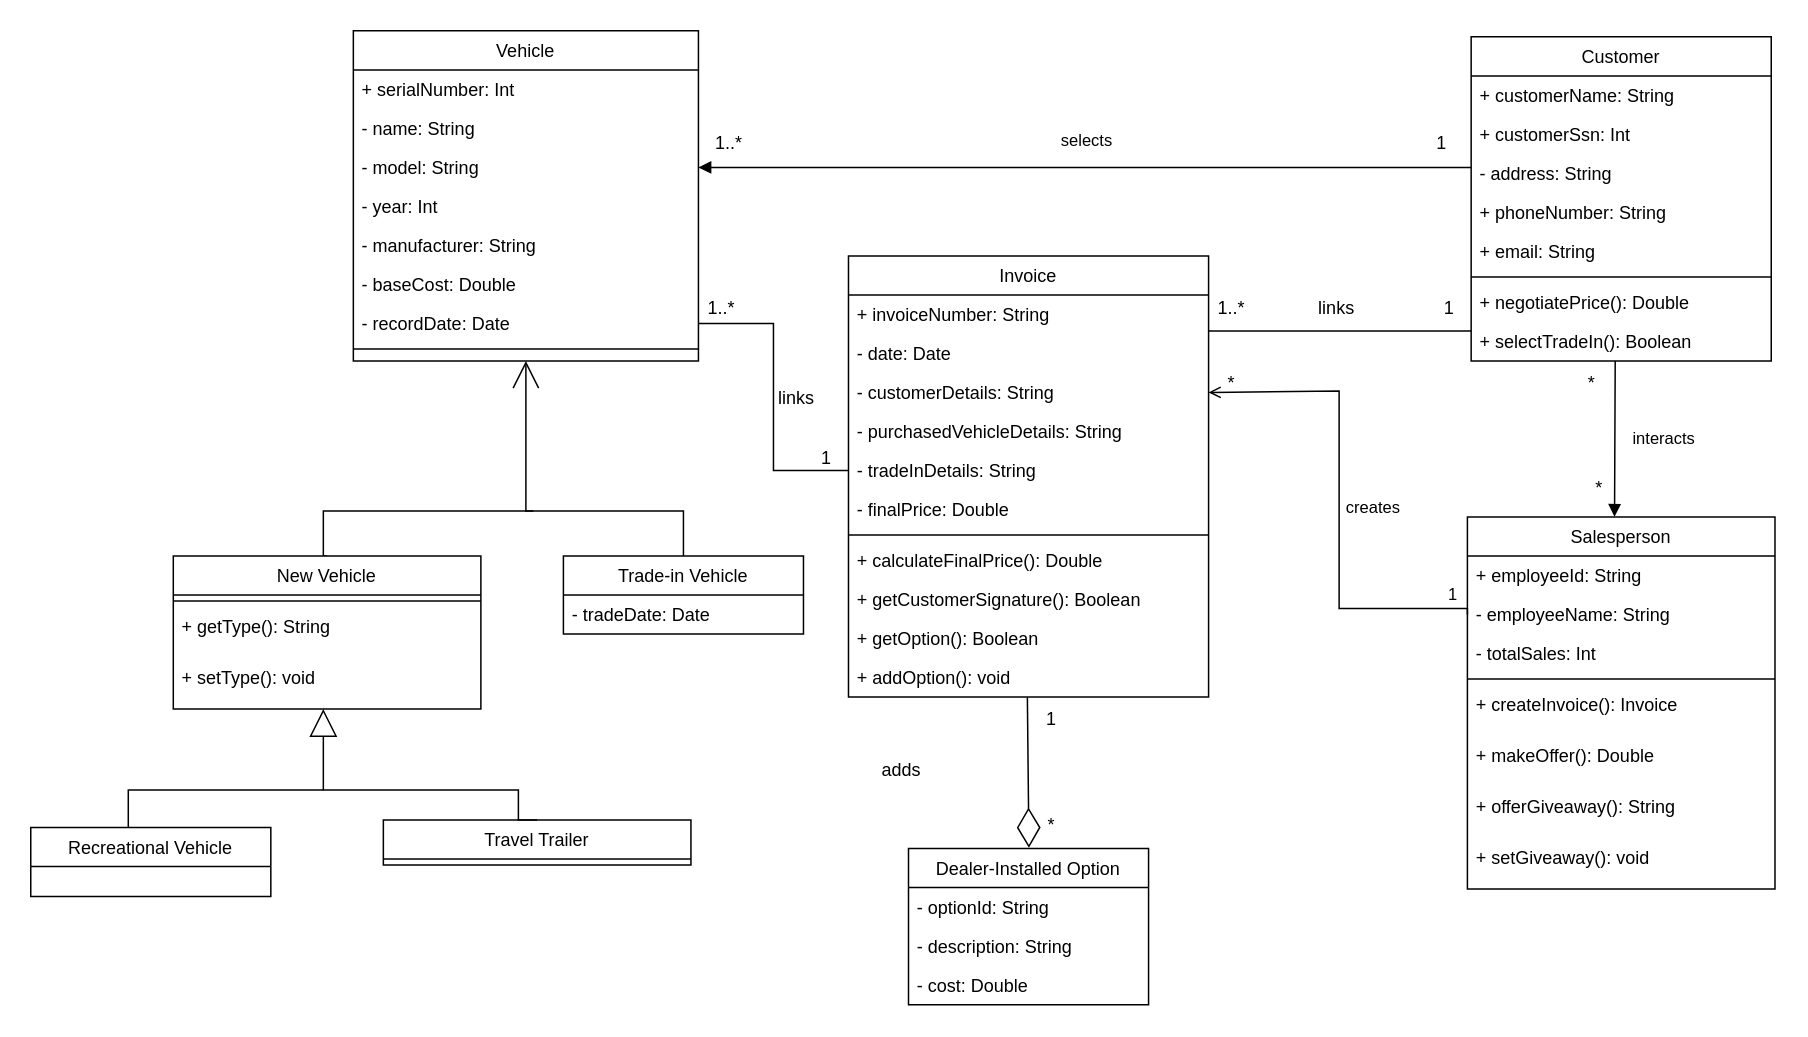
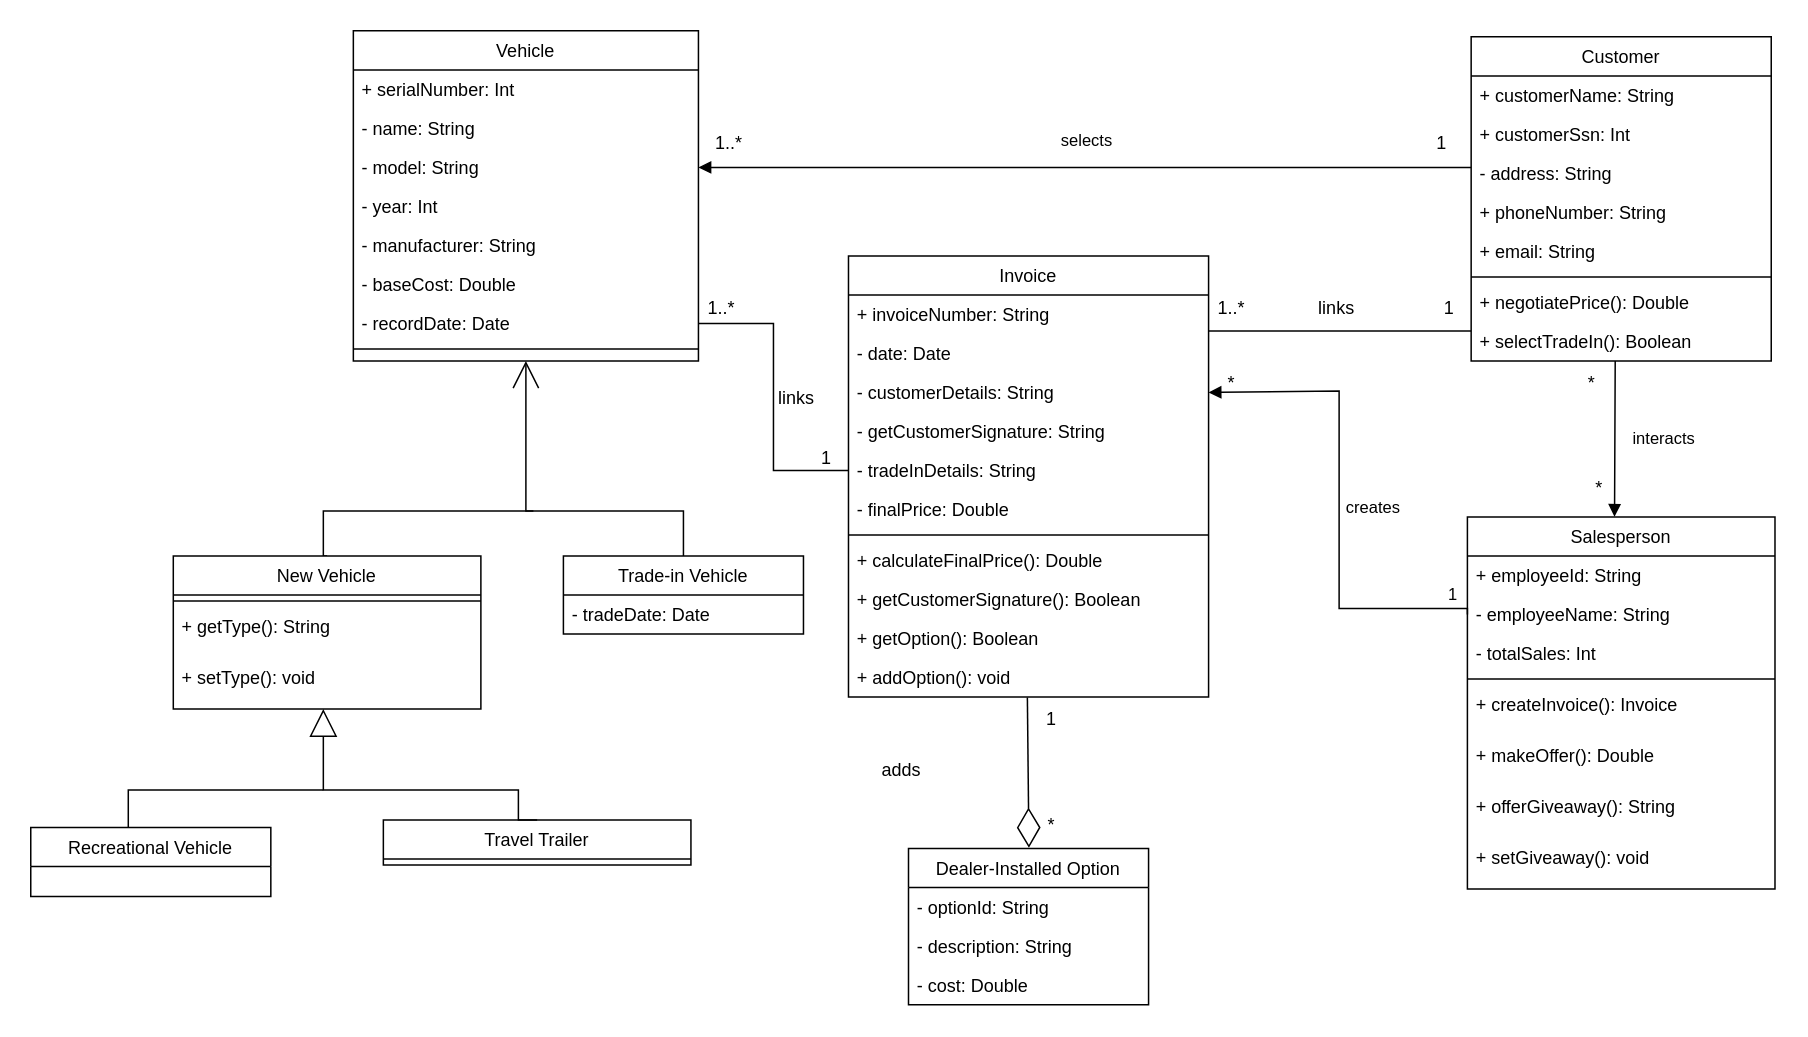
edge "- employeeName: String" -> "- customerDetails: String": arrowhead open -> block
node "- purchasedVehicleDetails: String": label "- purchasedVehicleDetails: String" -> "- getCustomerSignature: String"
